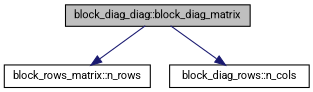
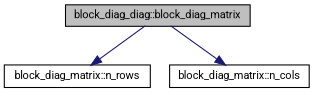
node "block_rows_matrix::n_rows": label "block_rows_matrix::n_rows" -> "block_diag_matrix::n_rows"
node "block_diag_rows::n_cols": label "block_diag_rows::n_cols" -> "block_diag_matrix::n_cols"
